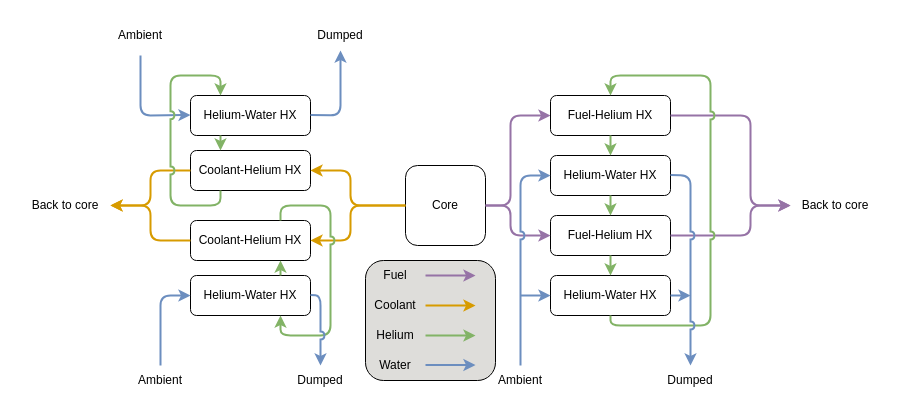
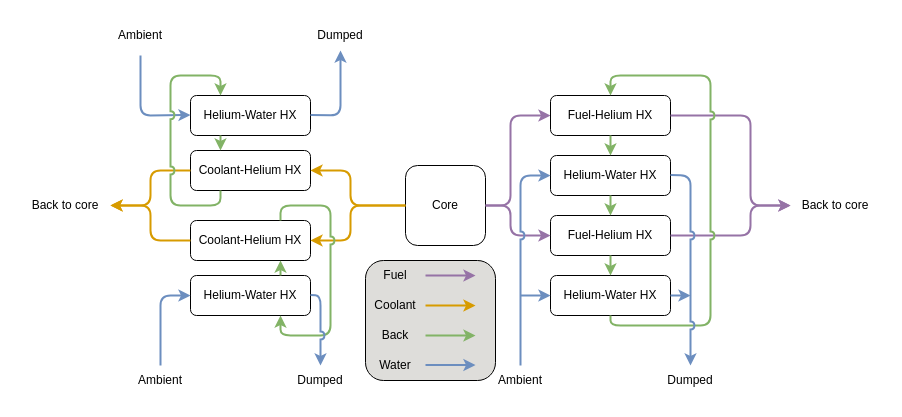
node "Helium": label "Helium" -> "Back"
